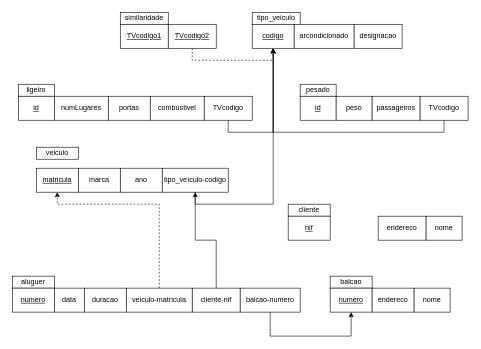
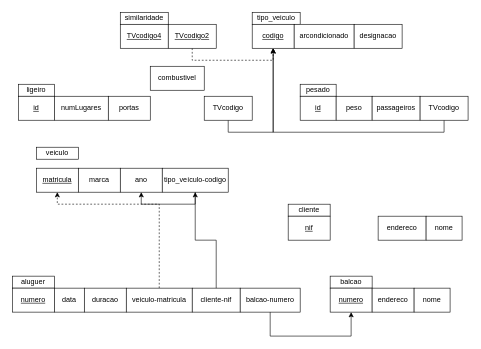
node "TVcodigo1": label "TVcodigo1" -> "TVcodigo4"
node "combustivel": moved (177, 108) -> (177, 78)
edge "tipo_veículo-codigo" -> "codigo": now "tipo_veículo-codigo" -> "ano"
